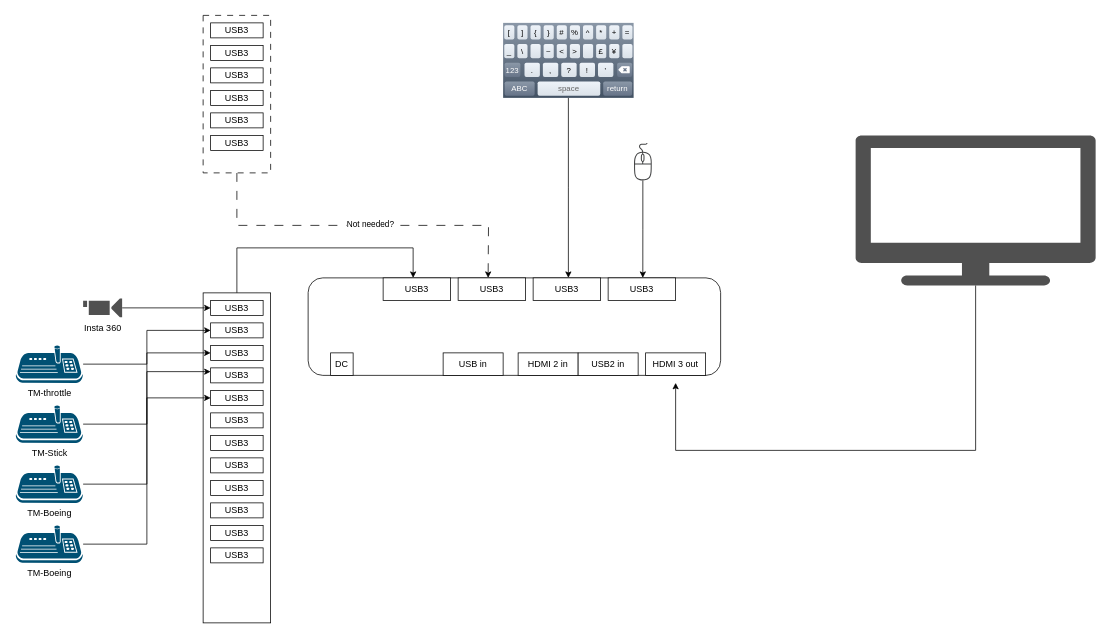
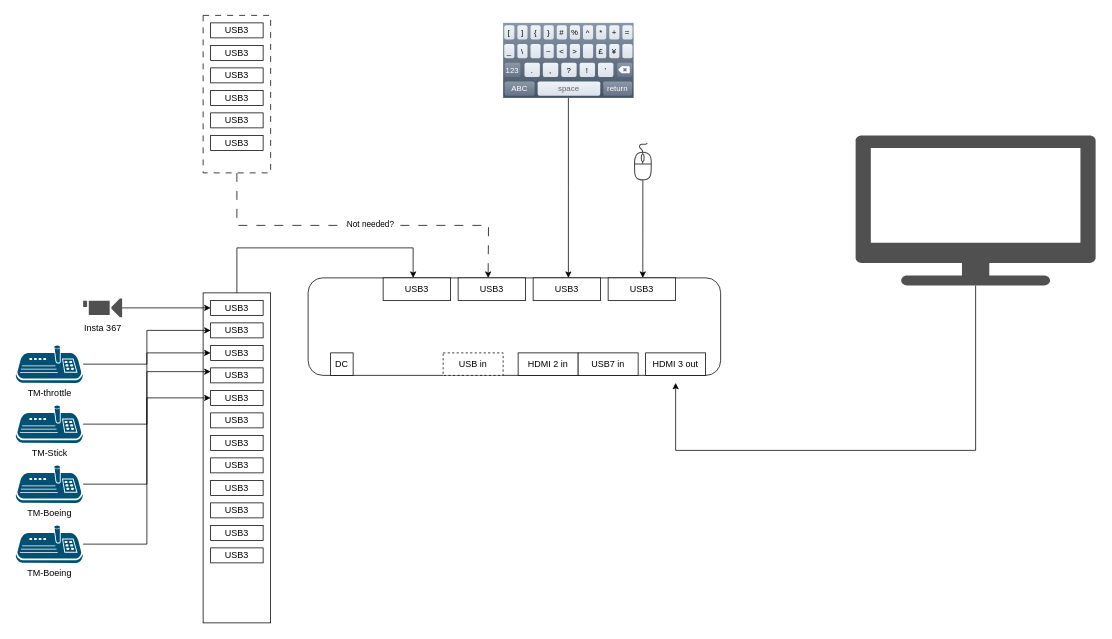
node "Insta 360": label "Insta 360" -> "Insta 367"
node "USB in": style solid -> dashed
node "USB2 in": label "USB2 in" -> "USB7 in"
